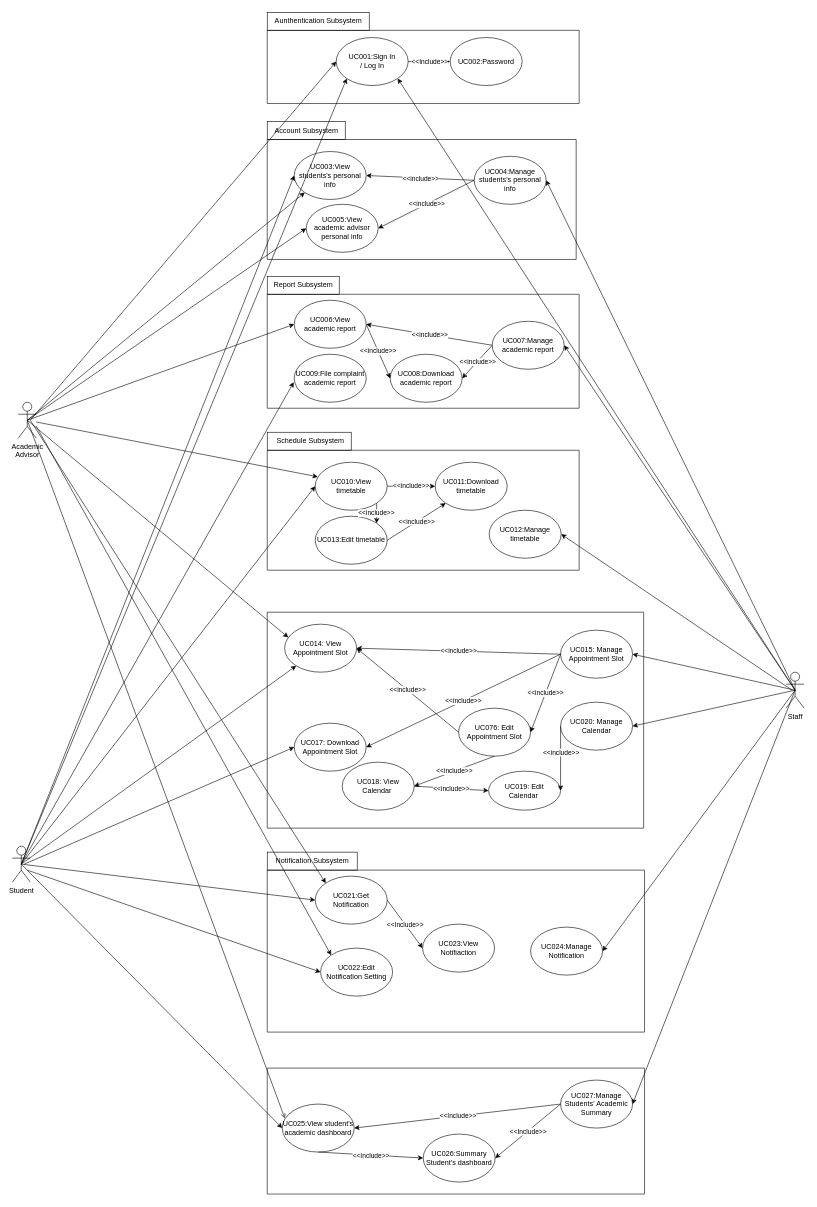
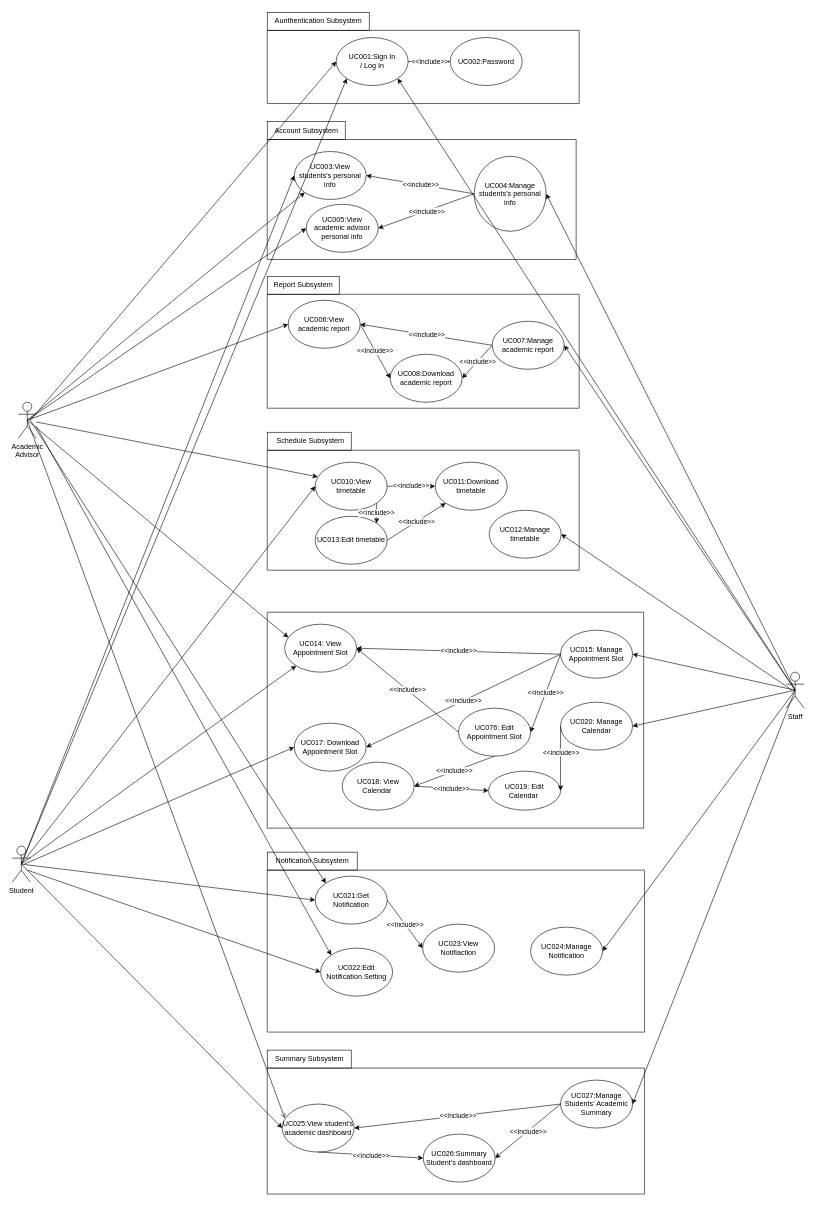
node "UC004:Manage students's personal info": size 72x48 -> 72x75
node "UC006:View academic report": moved (330, 324) -> (324, 324)
node "UC009:File complaint academic report": removed
edge "Student" -> "UC009:File complaint academic report": removed
node "Summary Subsystem": added
